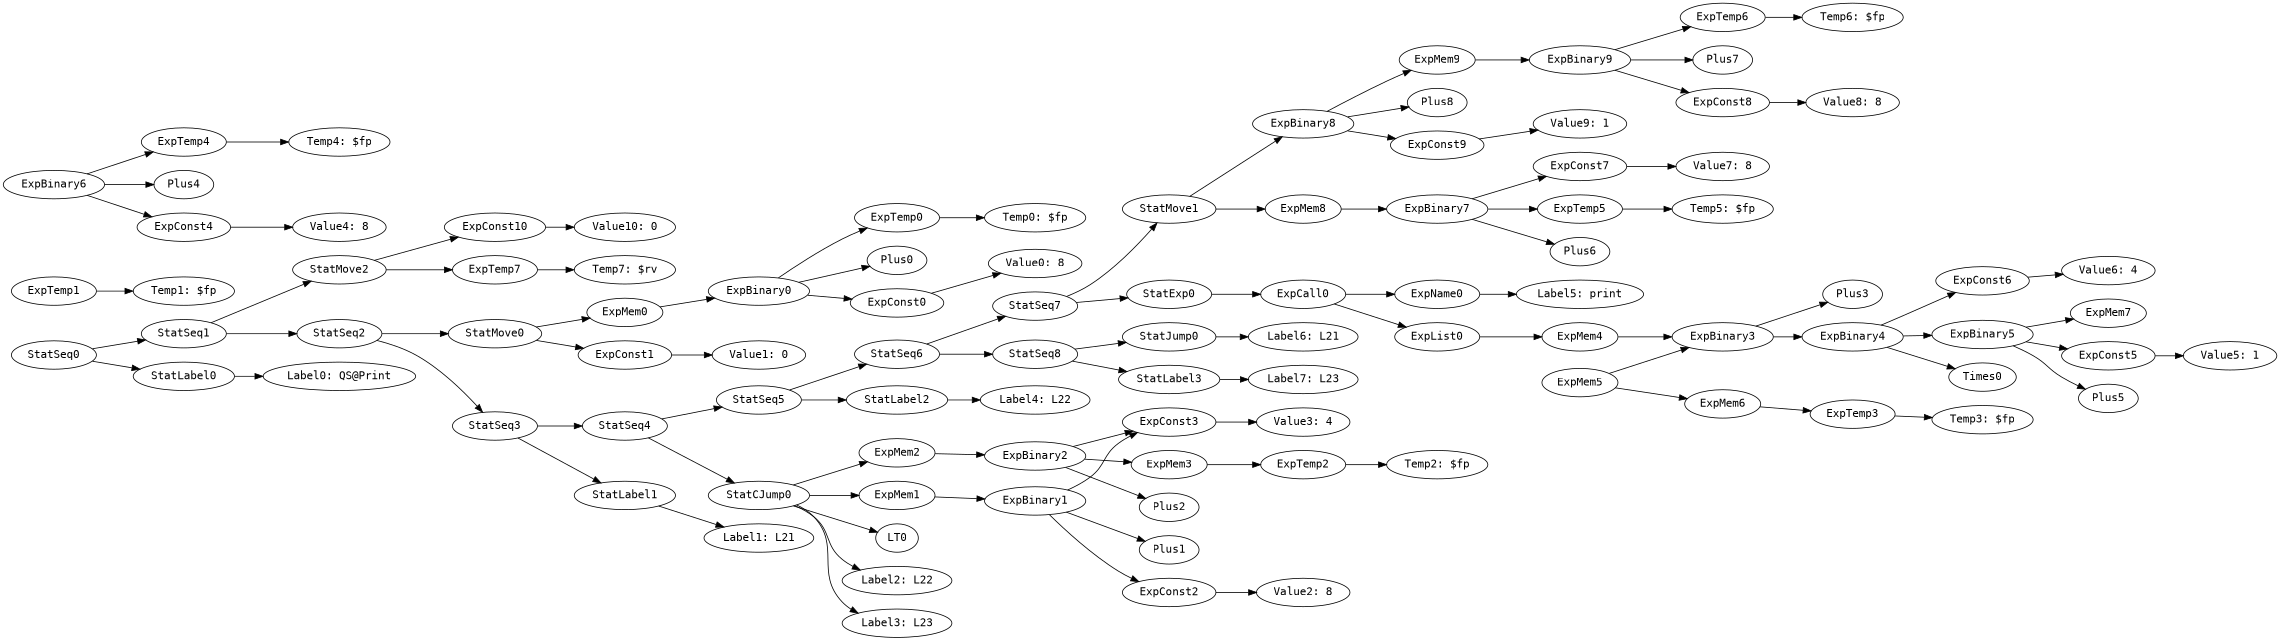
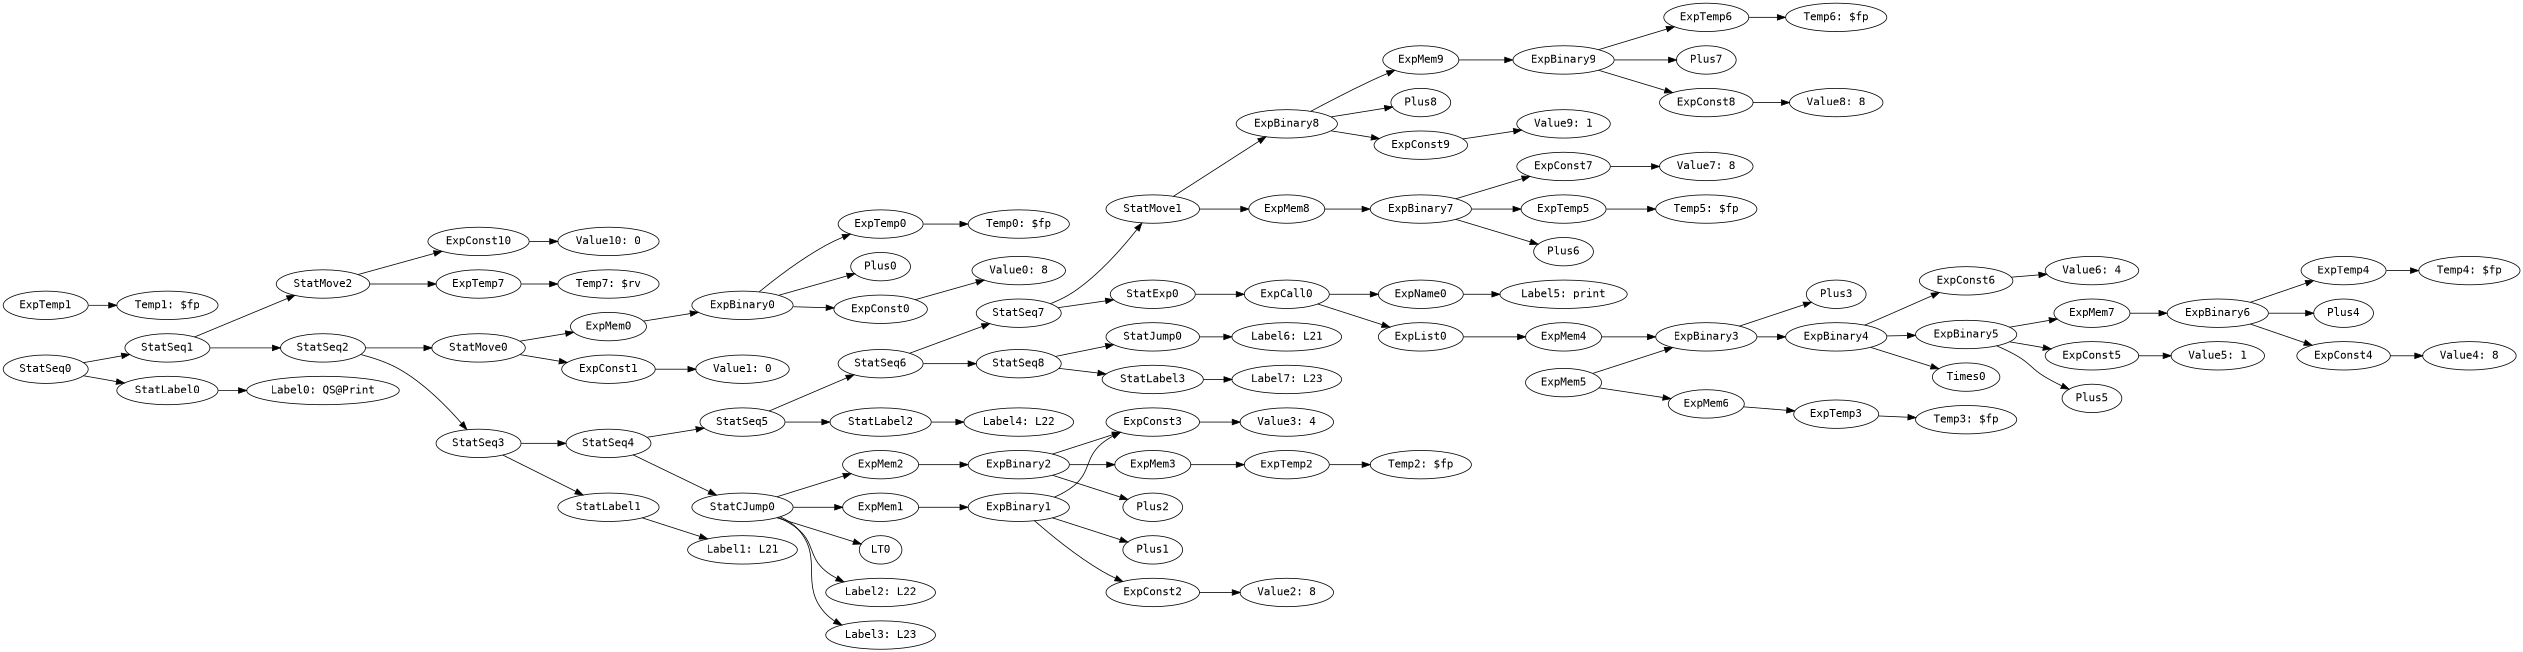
edge "ExpMem7" -> "ExpBinary6": added
